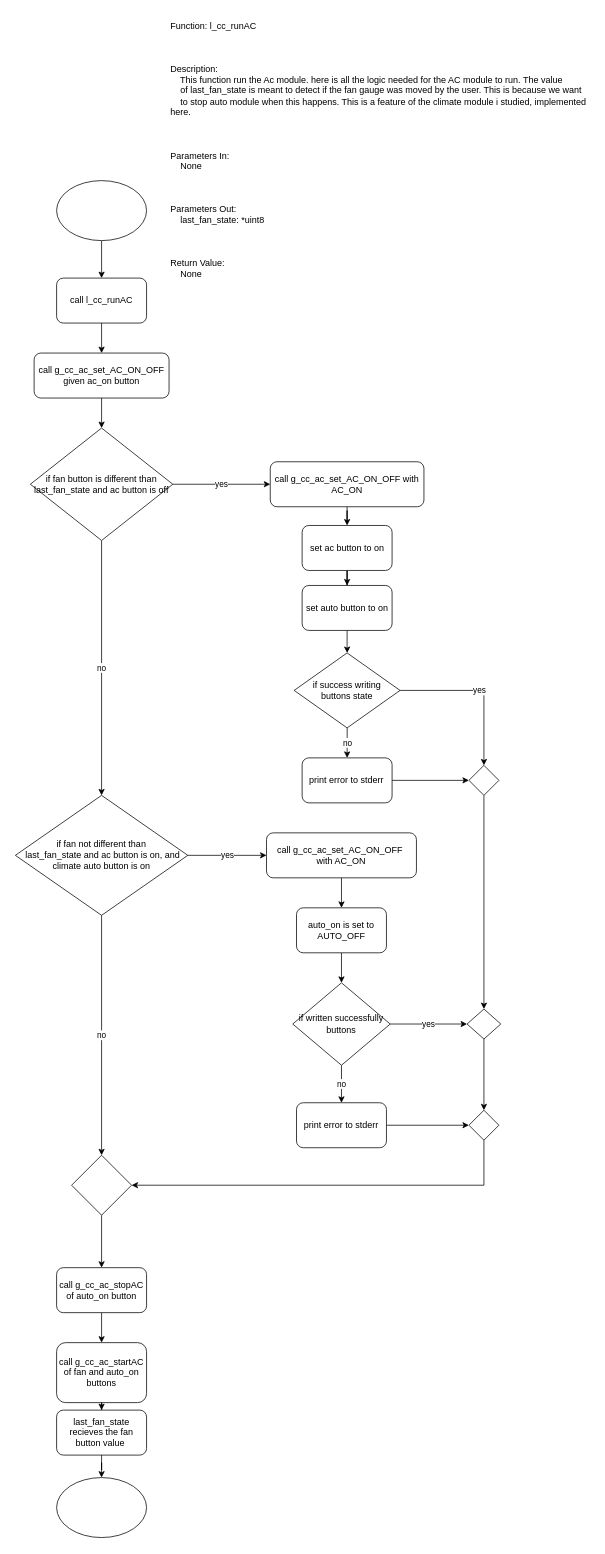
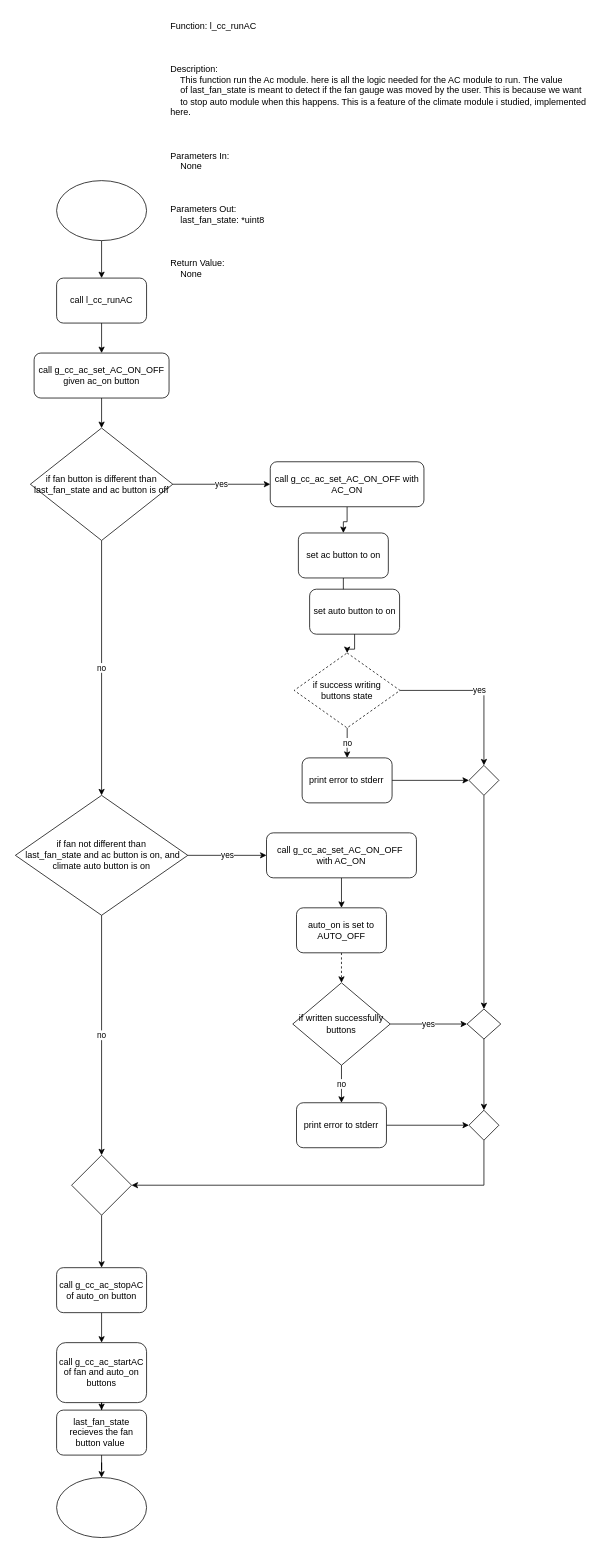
node "set ac button to on": moved (347, 548) -> (344, 555)
node "set auto button to on": moved (347, 608) -> (355, 612)
node "if success writing buttons state": style solid -> dashed
edge "auto_on is set to AUTO_OFF" -> "if written successfully buttons": style solid -> dashed
